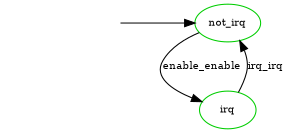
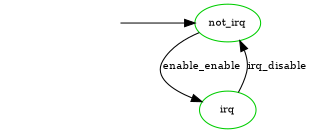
edge "irq" -> "not_irq": label "irq_irq" -> "irq_disable"
